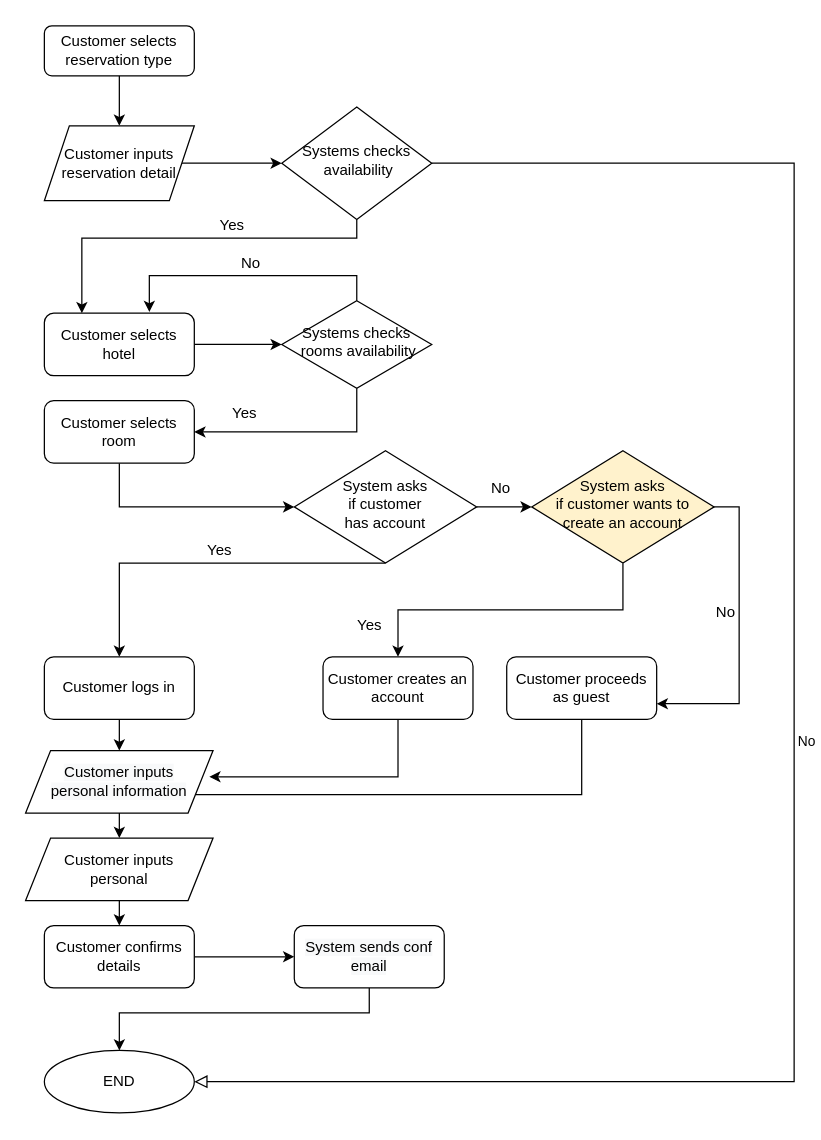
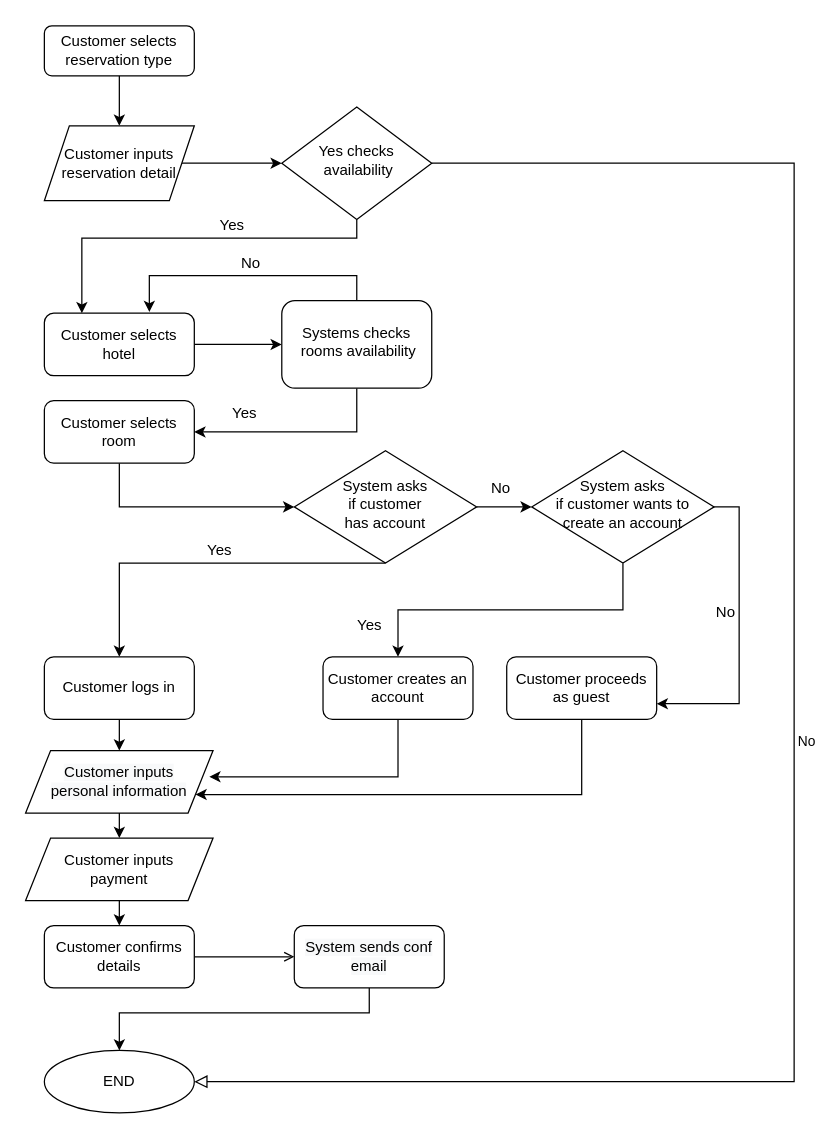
node "Systems checks availability": label "Systems checks availability" -> "Yes checks availability"
node "Systems checks rooms availability": shape diamond -> rounded rectangle
node "System asks if customer wants to create an account": fillcolor #fff2cc -> #ffffff
edge "Customer proceeds as guest" -- "Customer inputs personal information": arrowhead none -> classic
node "Customer inputs personal": label "Customer inputs personal" -> "Customer inputs payment"
edge "Customer confirms details" -> "System sends conf email": arrowhead classic -> open
